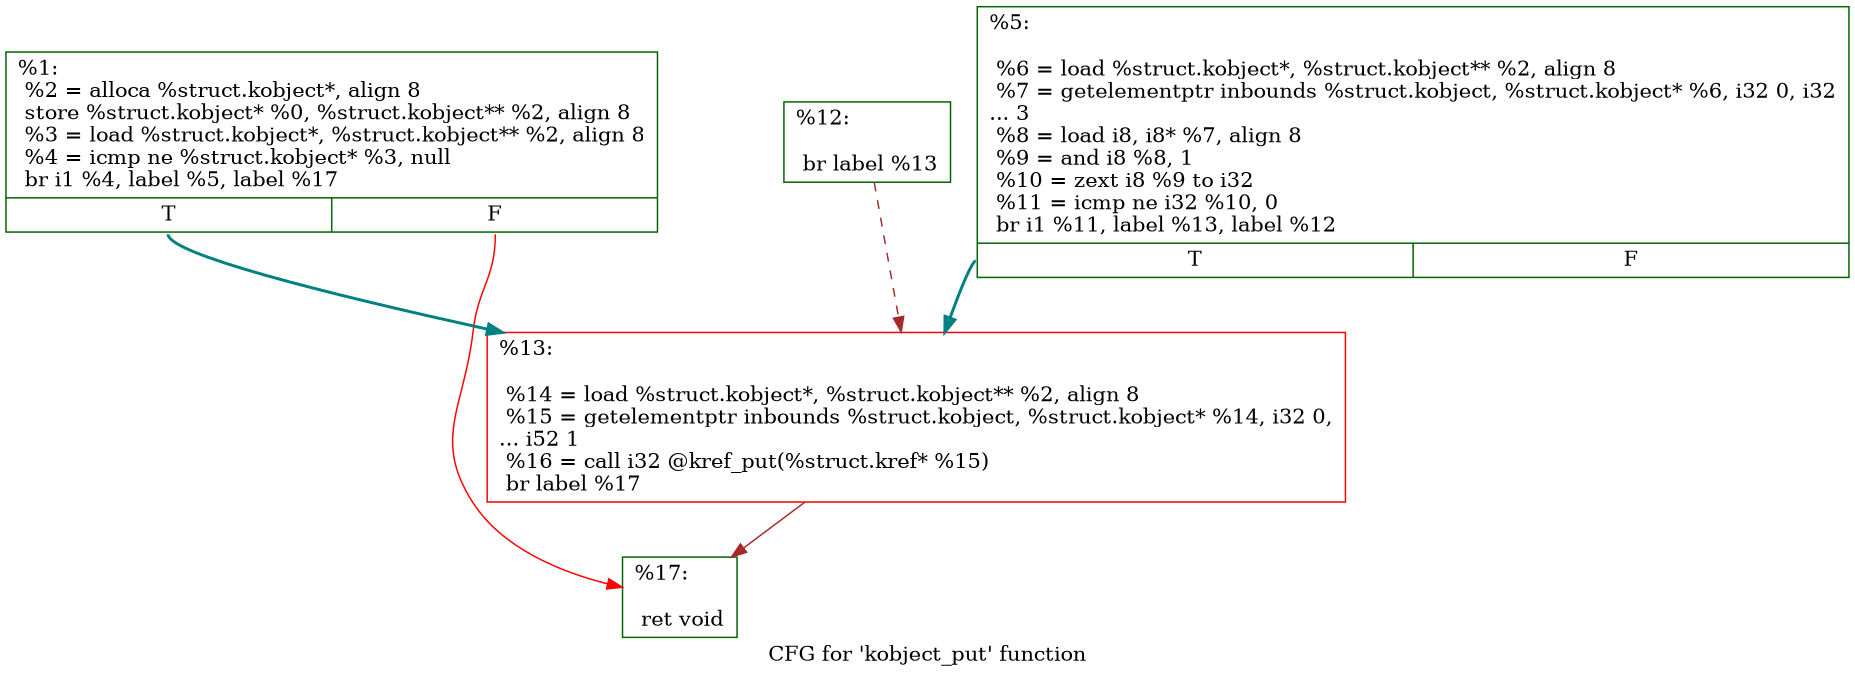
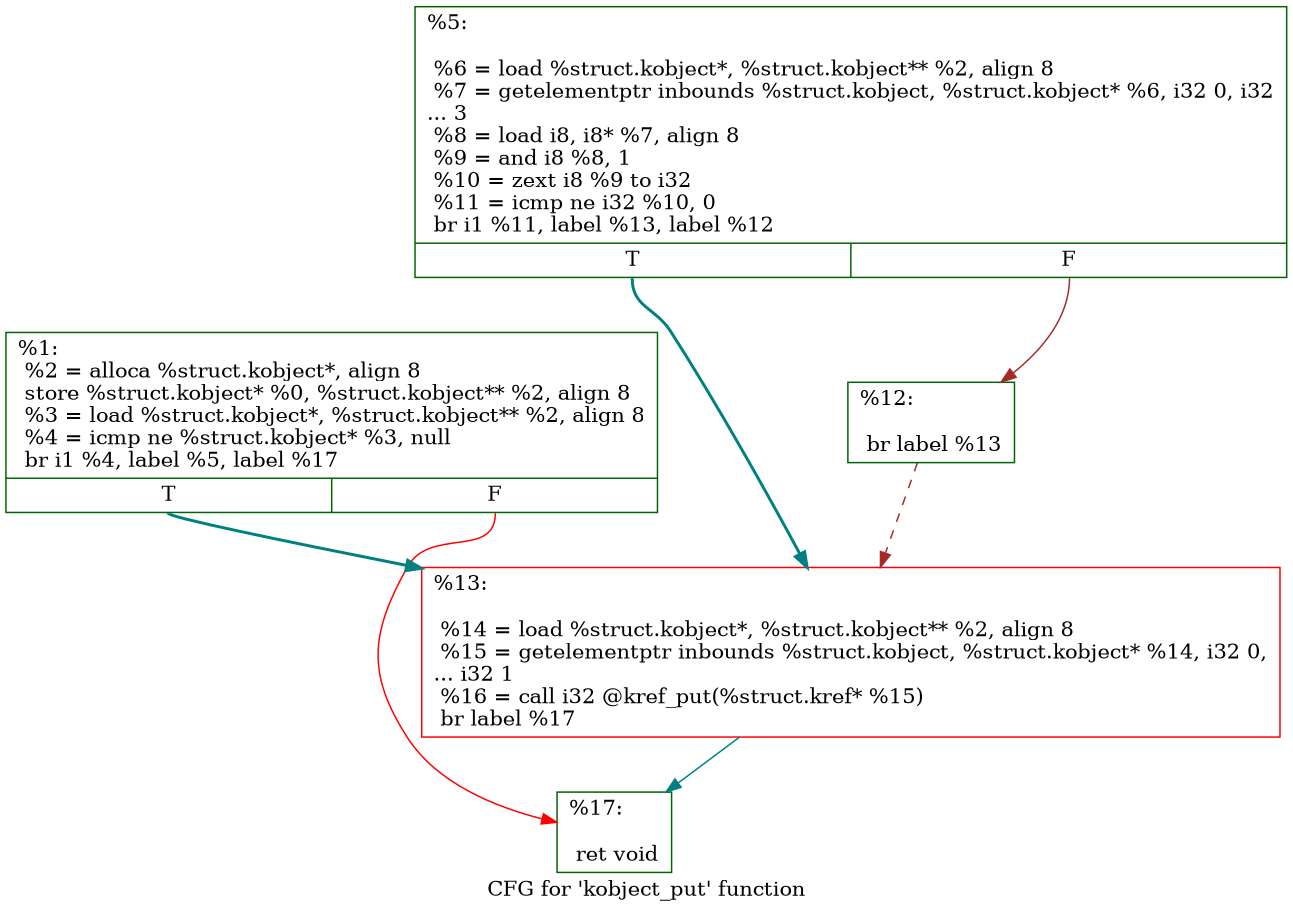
edge "%5:" -> "%12:": added
node "%13:": text "... i52 1" -> "... i32 1"
edge "%13:" -> "%17:": color brown -> teal
